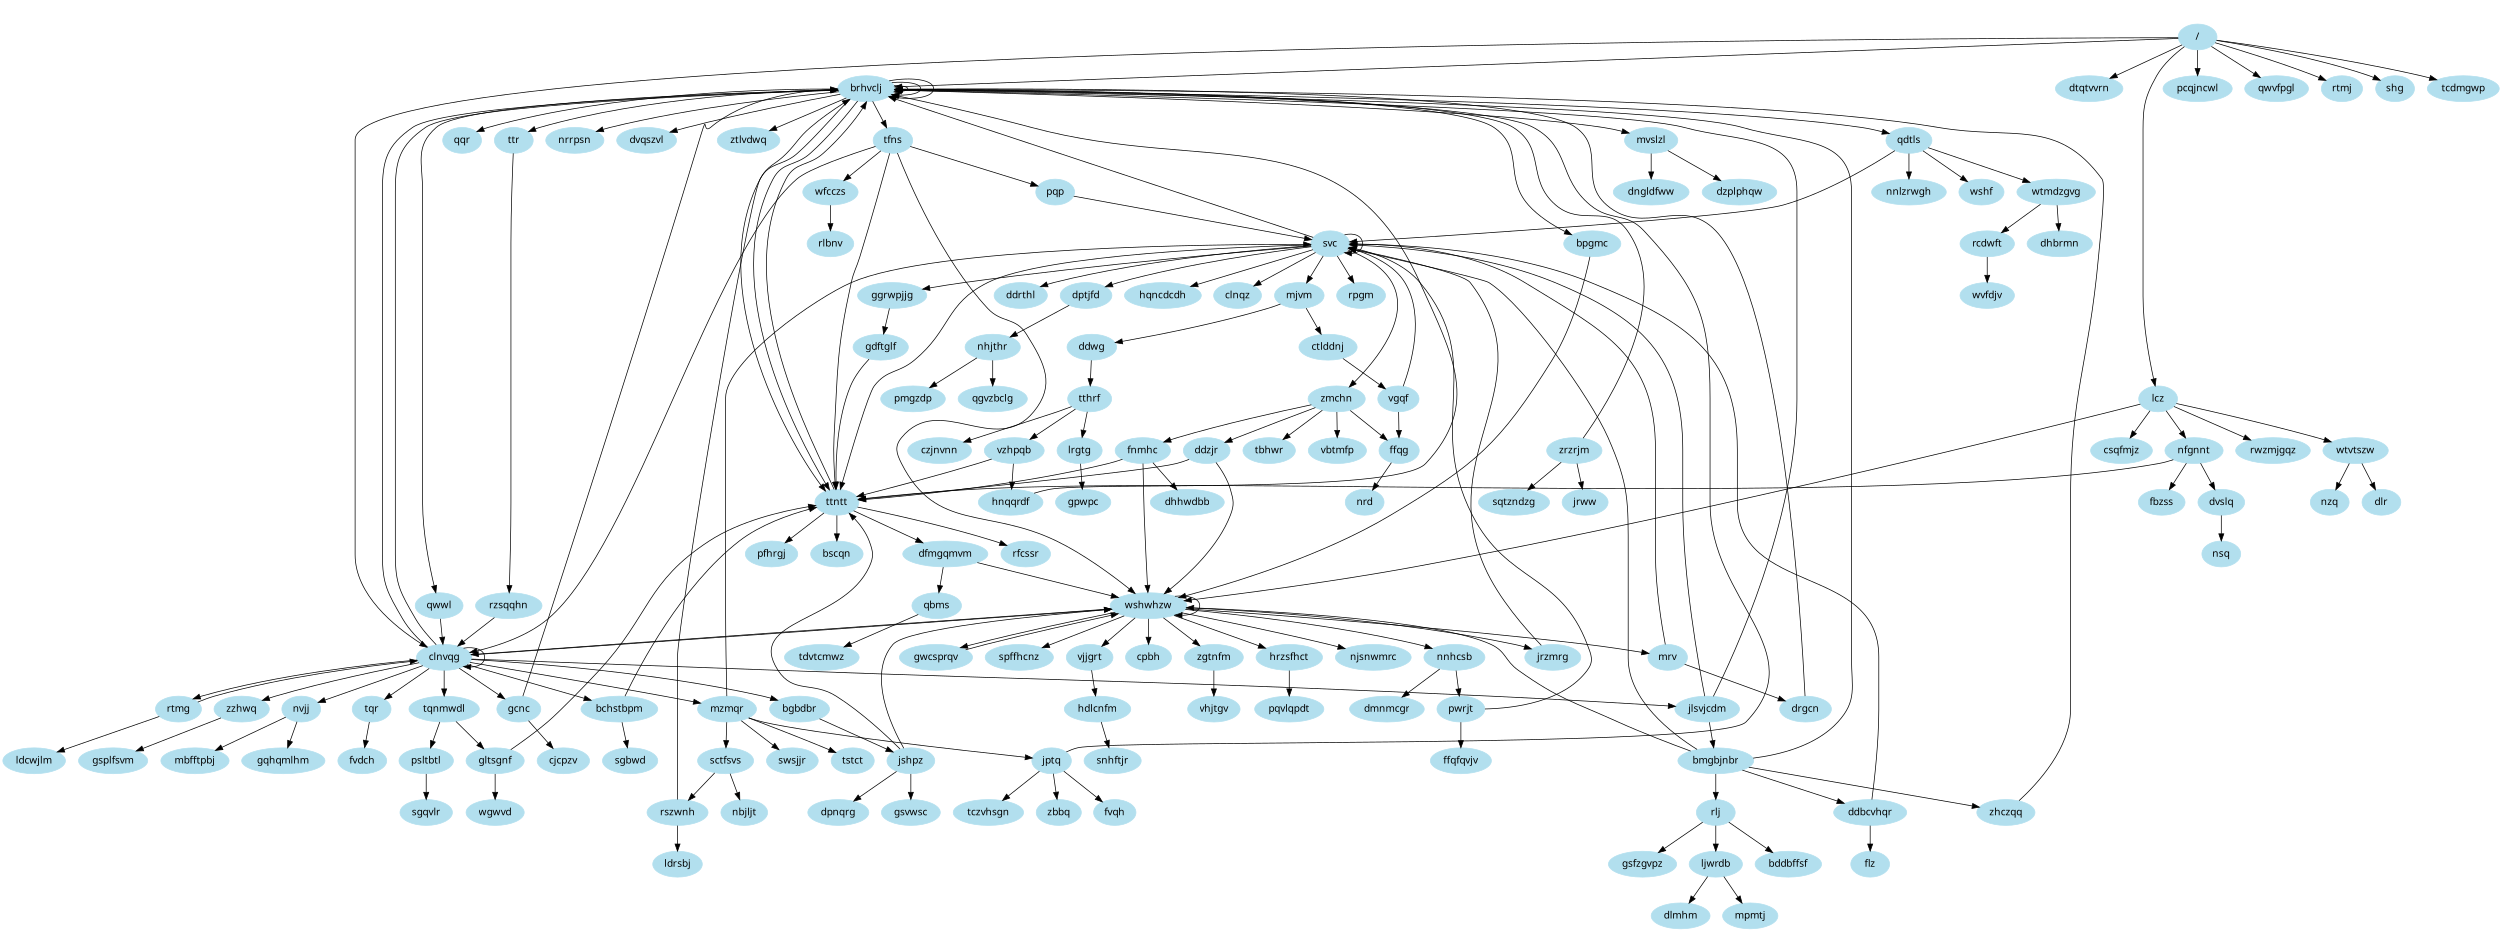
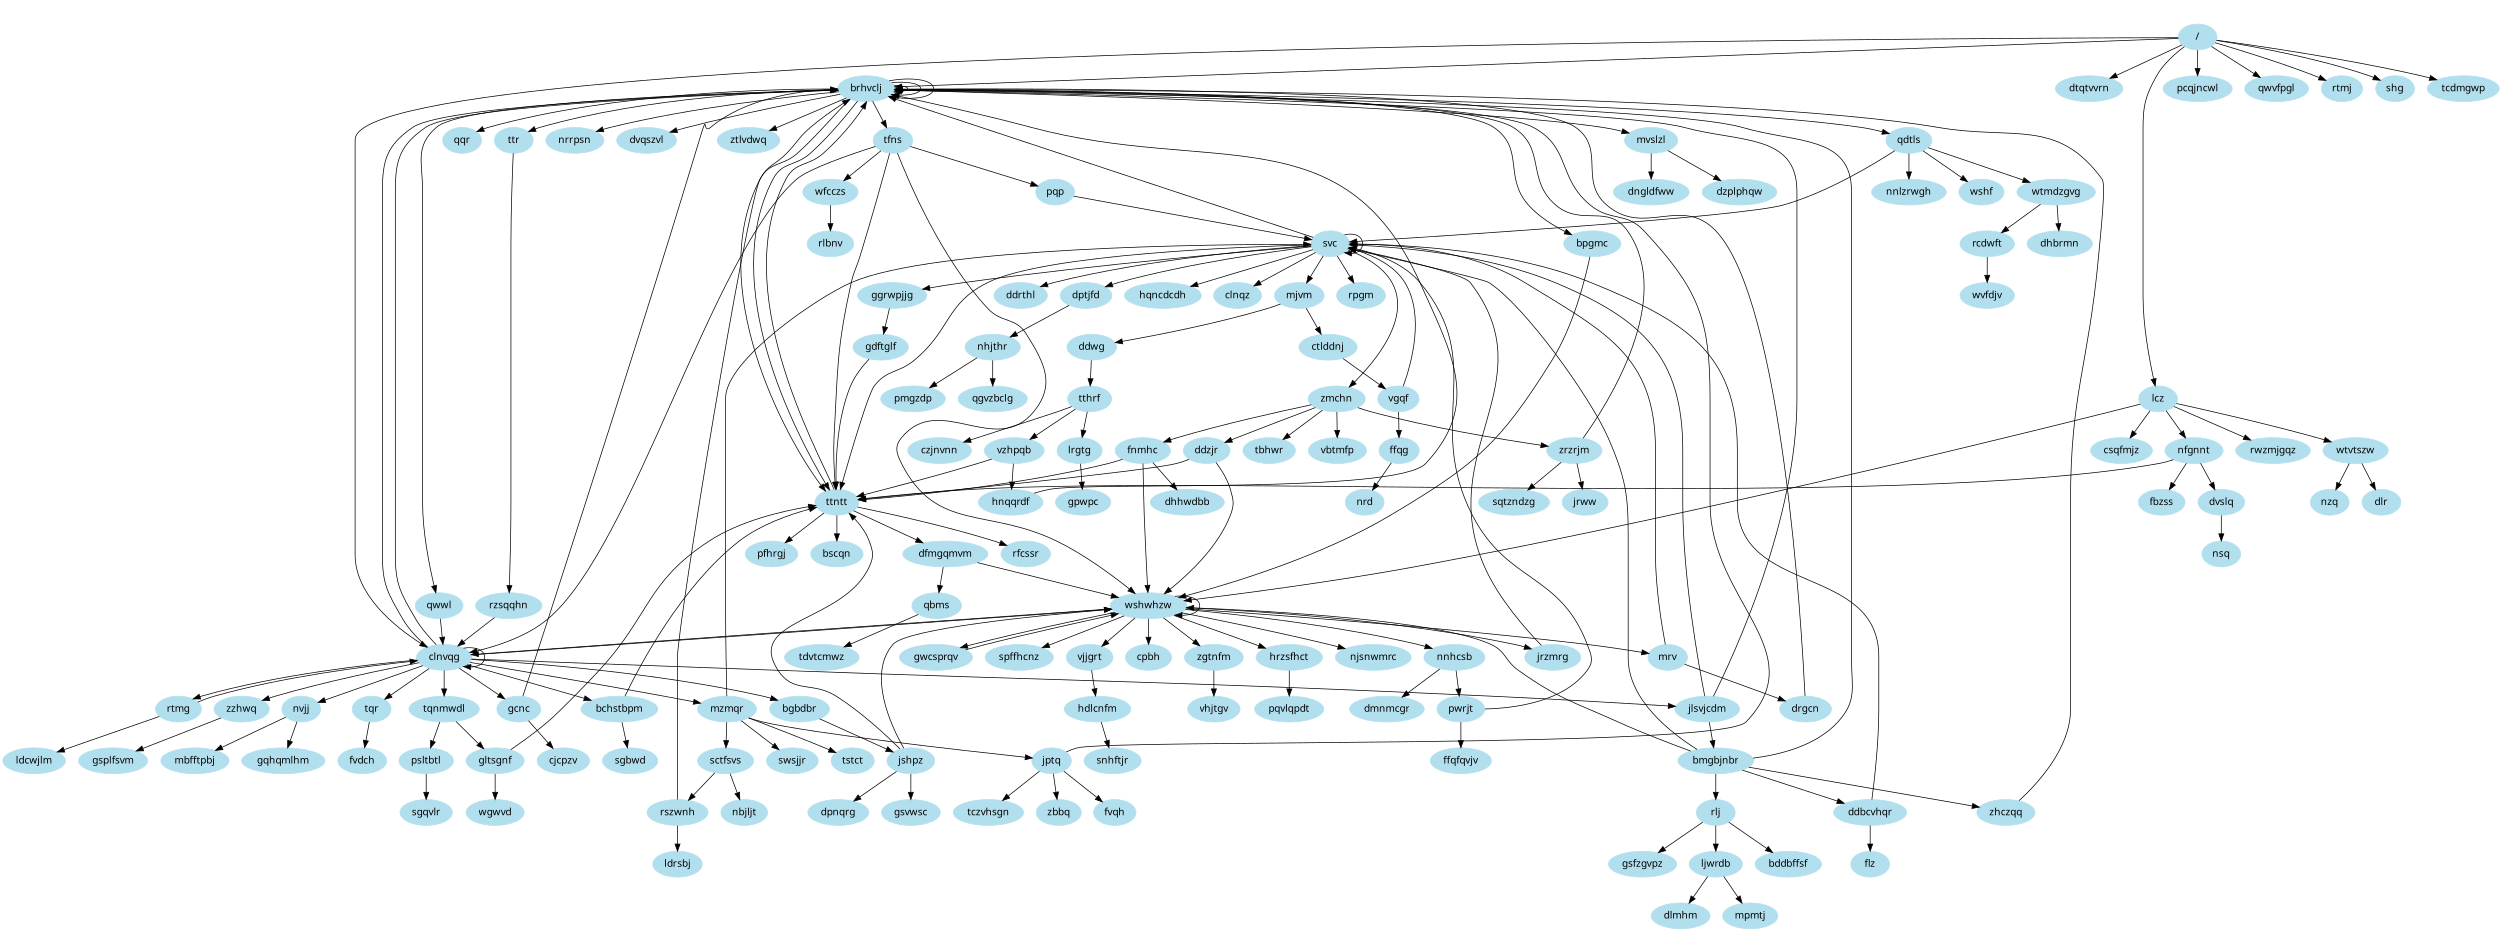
edge "zmchn" -> "ffqg": now "zmchn" -> "zrzrjm"
